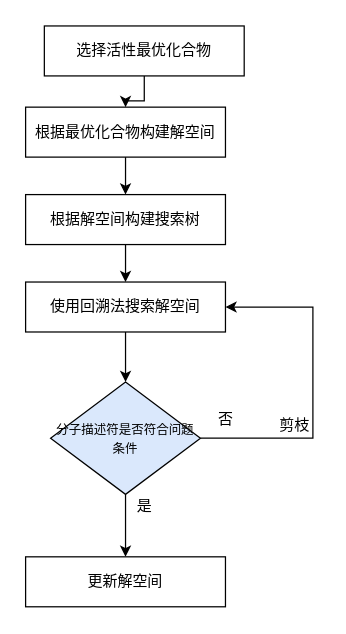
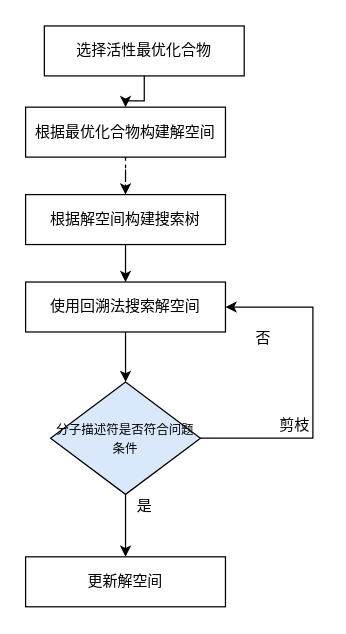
edge "根据最优化合物构建解空间" -> "根据解空间构建搜索树": style solid -> dashed
node "否": moved (226, 419) -> (263, 338)
